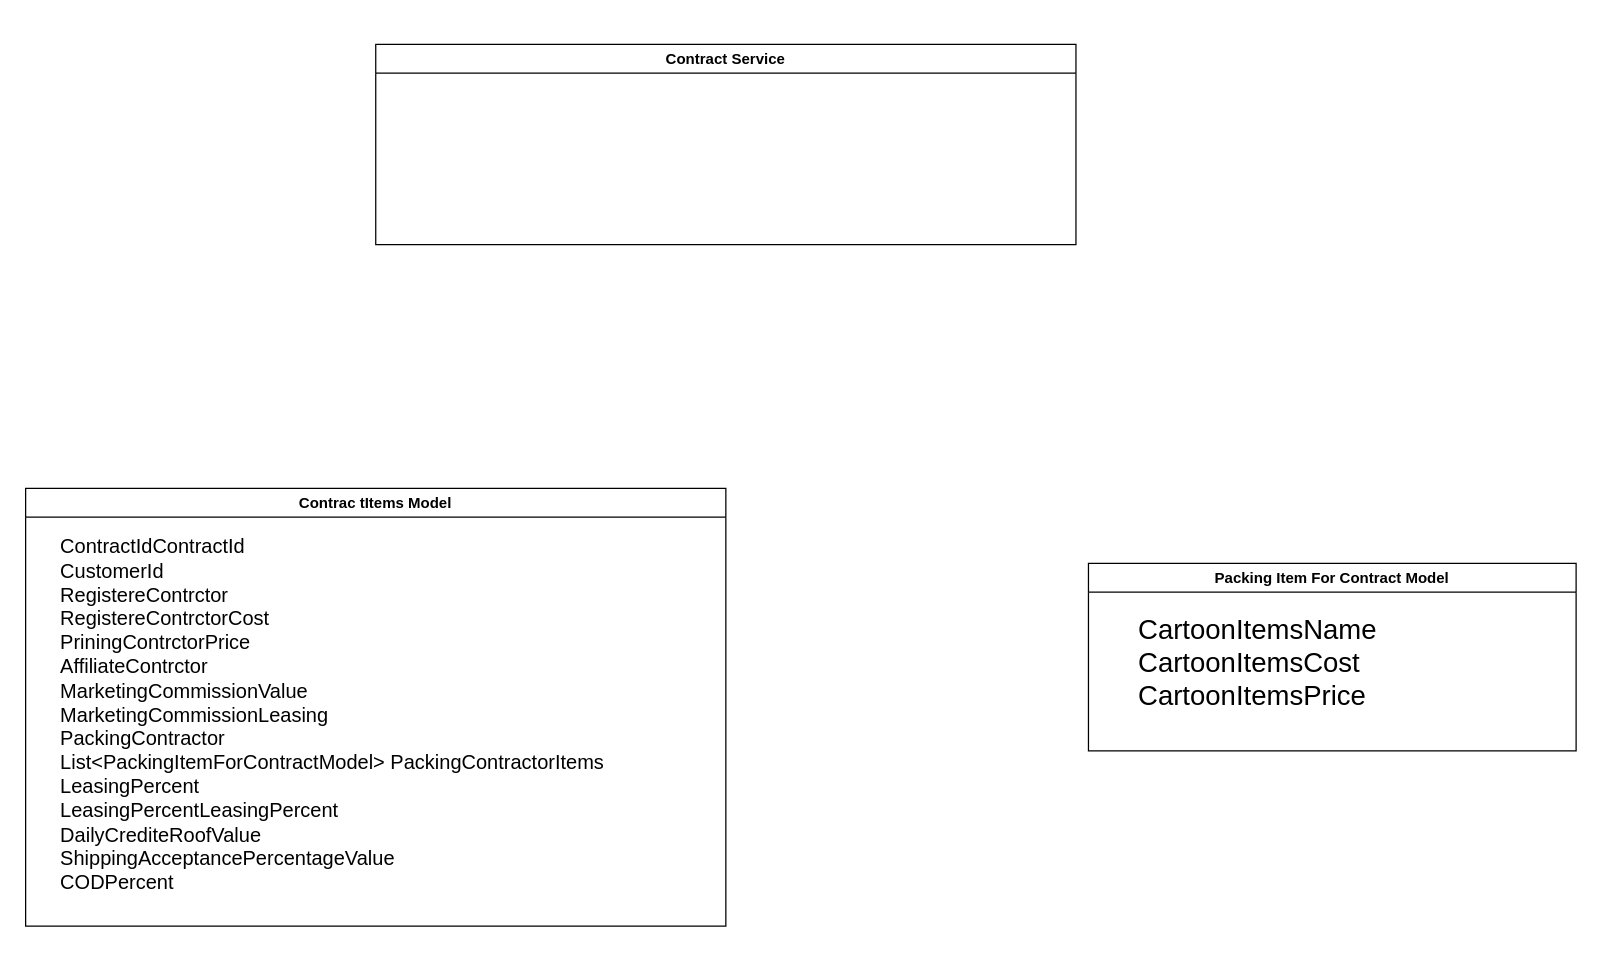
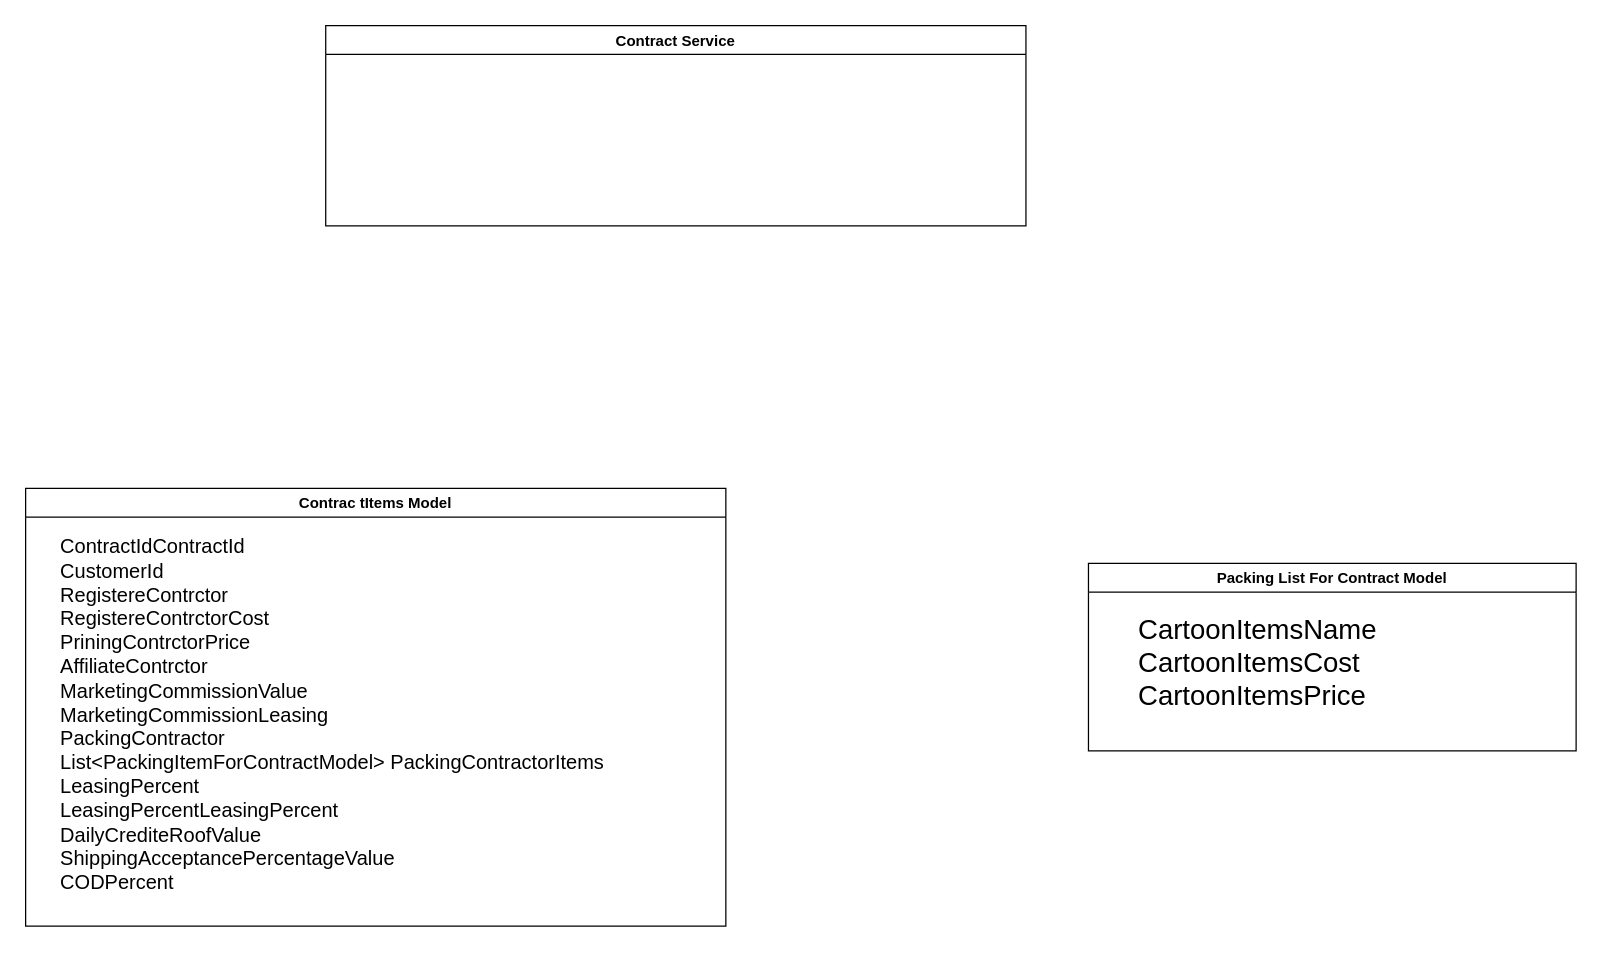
node "Contract Service": moved (726, 144) -> (676, 126)
node "Packing Item For Contract Model": label "Packing Item For Contract Model" -> "Packing List For Contract Model"
